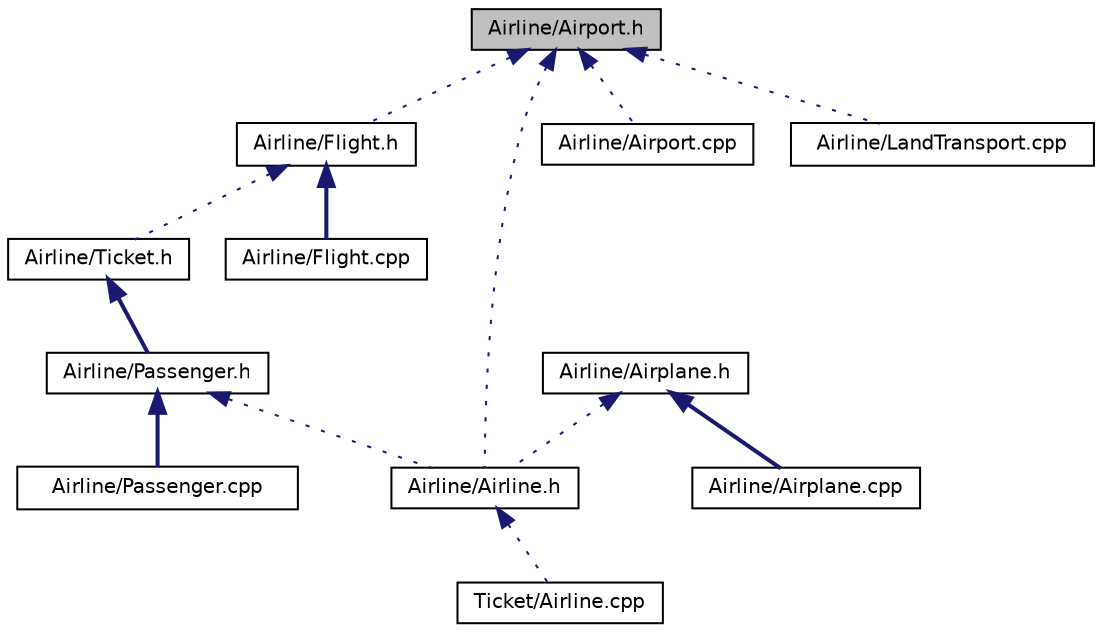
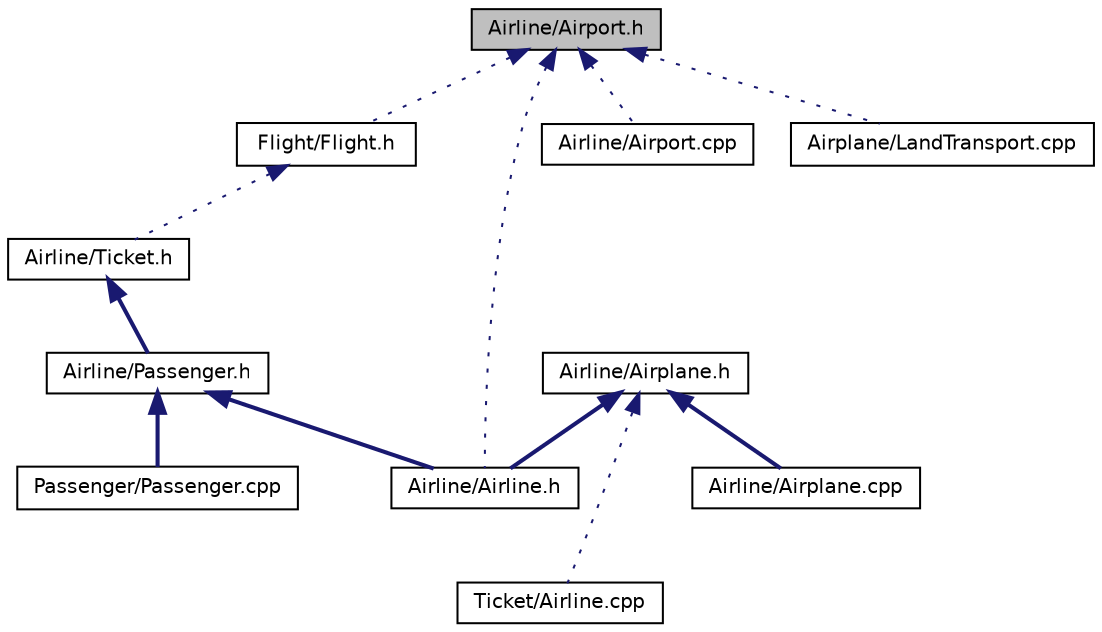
node "Airline/Flight.h": label "Airline/Flight.h" -> "Flight/Flight.h"
node "Airline/LandTransport.cpp": label "Airline/LandTransport.cpp" -> "Airplane/LandTransport.cpp"
node "Airline/Flight.cpp": removed
edge "Airline/Airline.h" -> "Airline/Passenger.h": style dotted -> bold
edge "Airline/Airline.h" -> "Airline/Airplane.h": style dotted -> bold
node "Airline/Passenger.cpp": label "Airline/Passenger.cpp" -> "Passenger/Passenger.cpp"
edge "Ticket/Airline.cpp" -> "Airline/Airline.h": now "Ticket/Airline.cpp" -> "Airline/Airplane.h"
